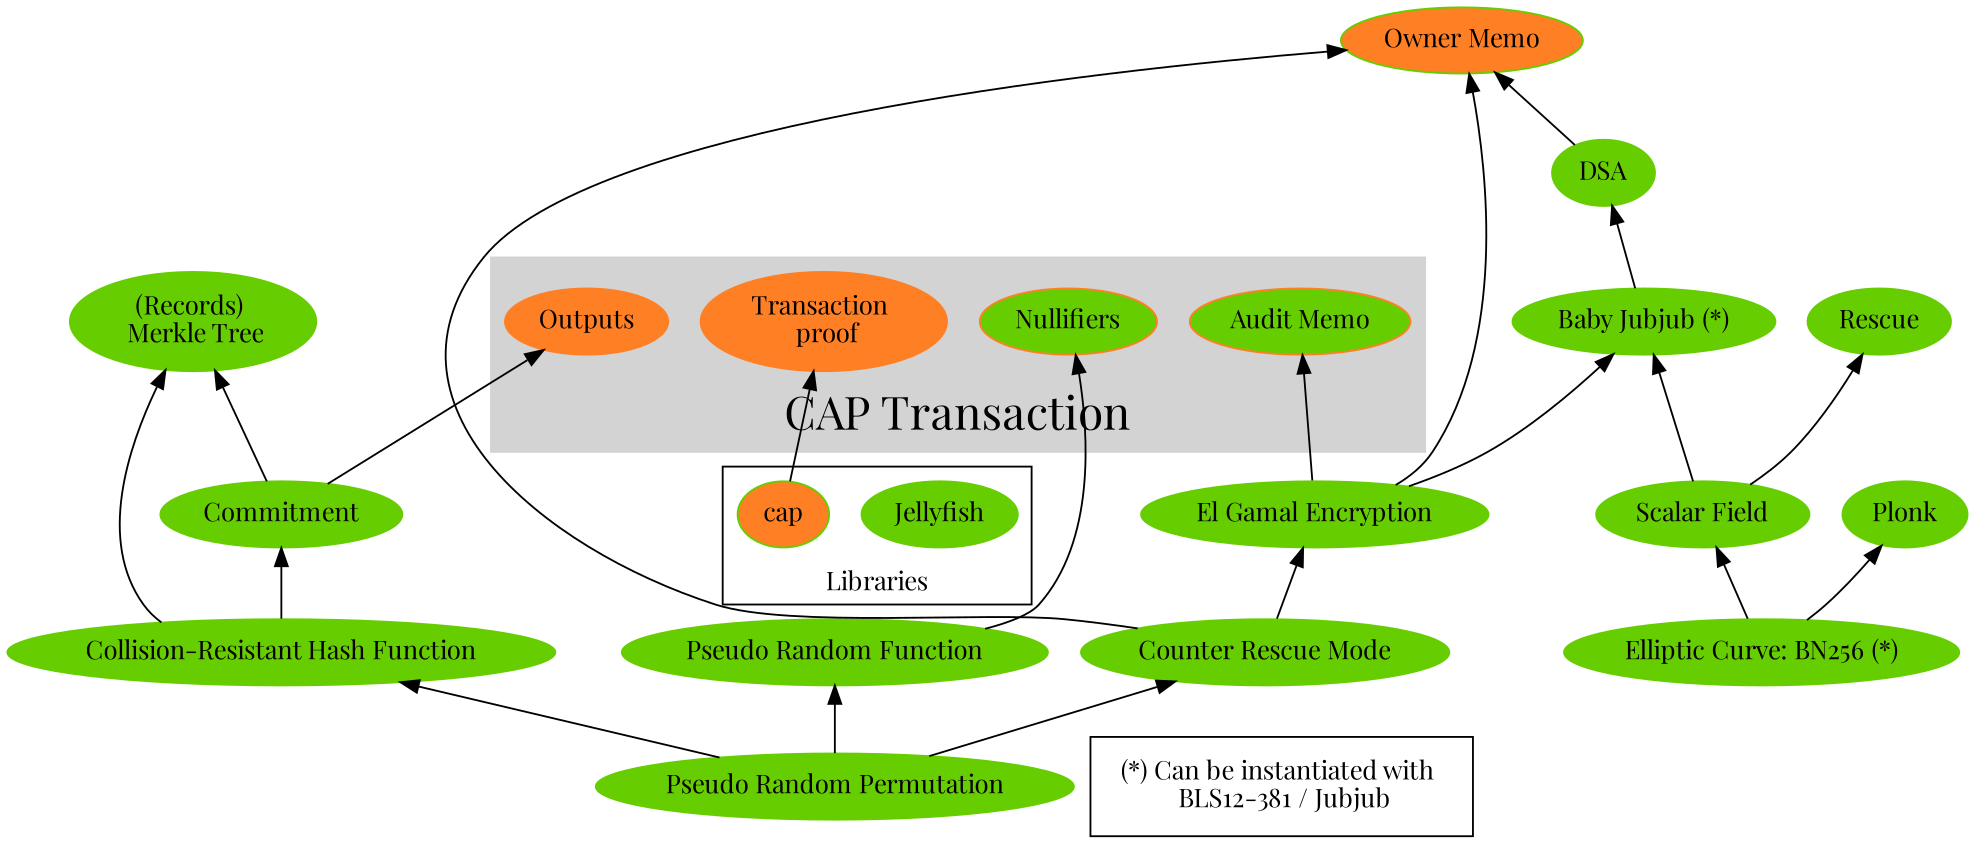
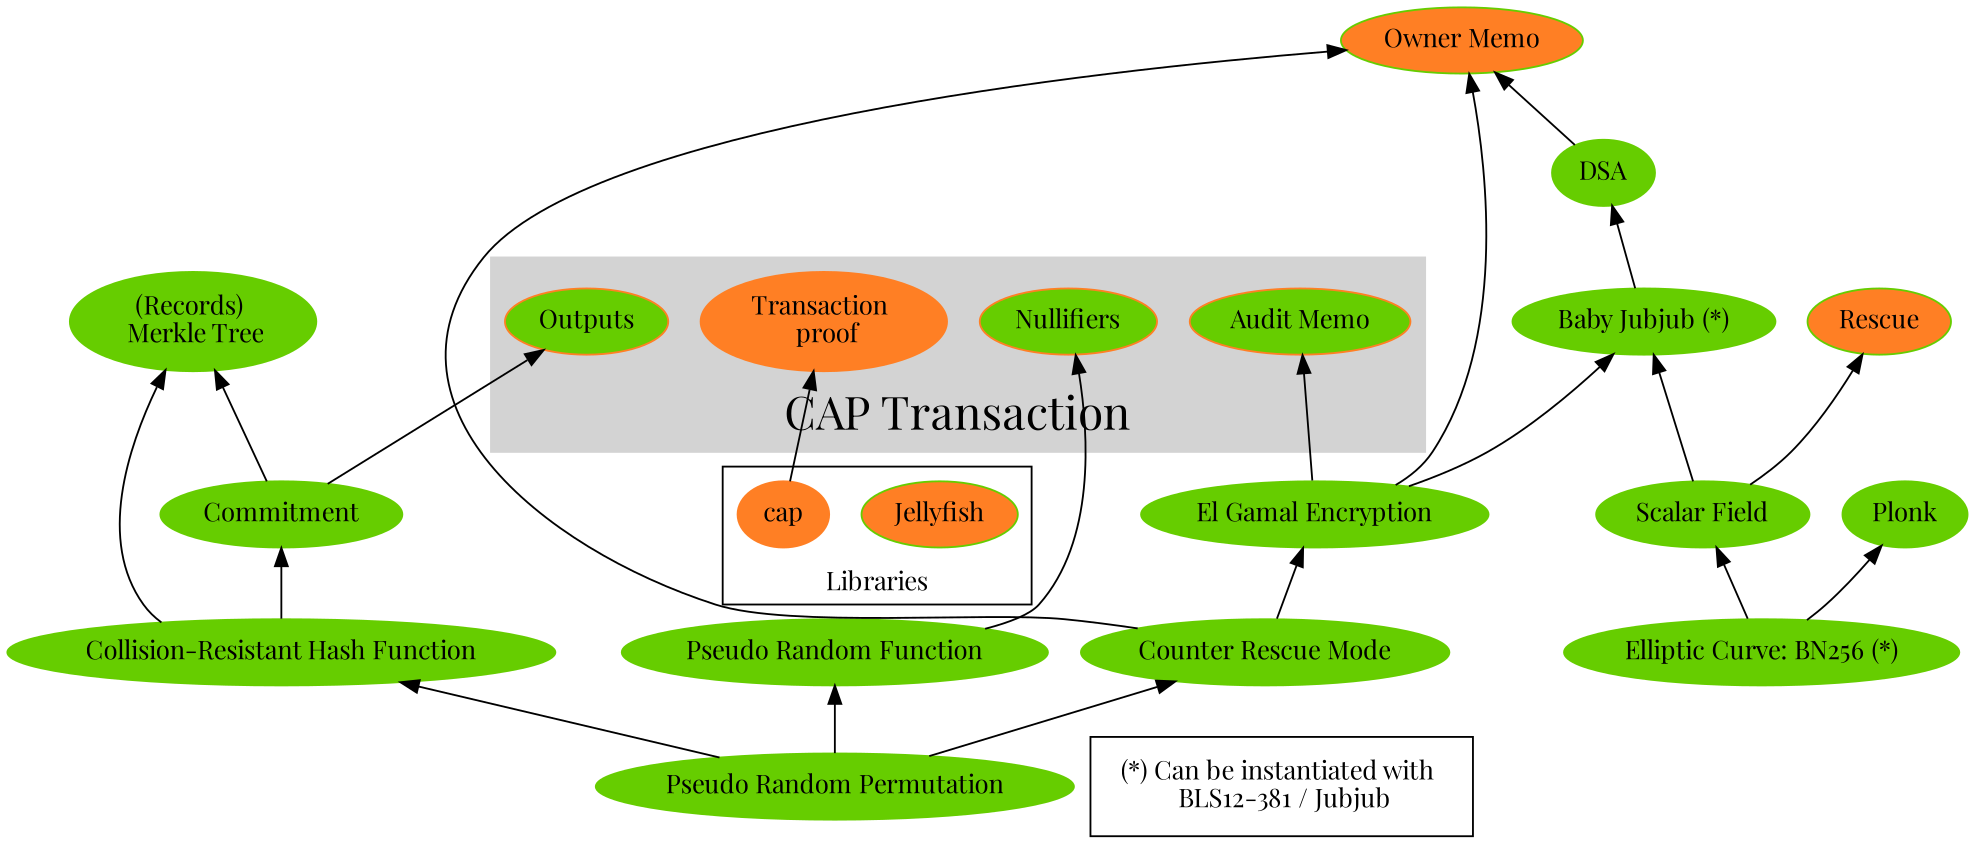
node "Outputs": fillcolor chocolate1 -> chartreuse3
node "Rescue": fillcolor chartreuse3 -> chocolate1
node "cap": color chartreuse3 -> chocolate1
node "Jellyfish": fillcolor chartreuse3 -> chocolate1
